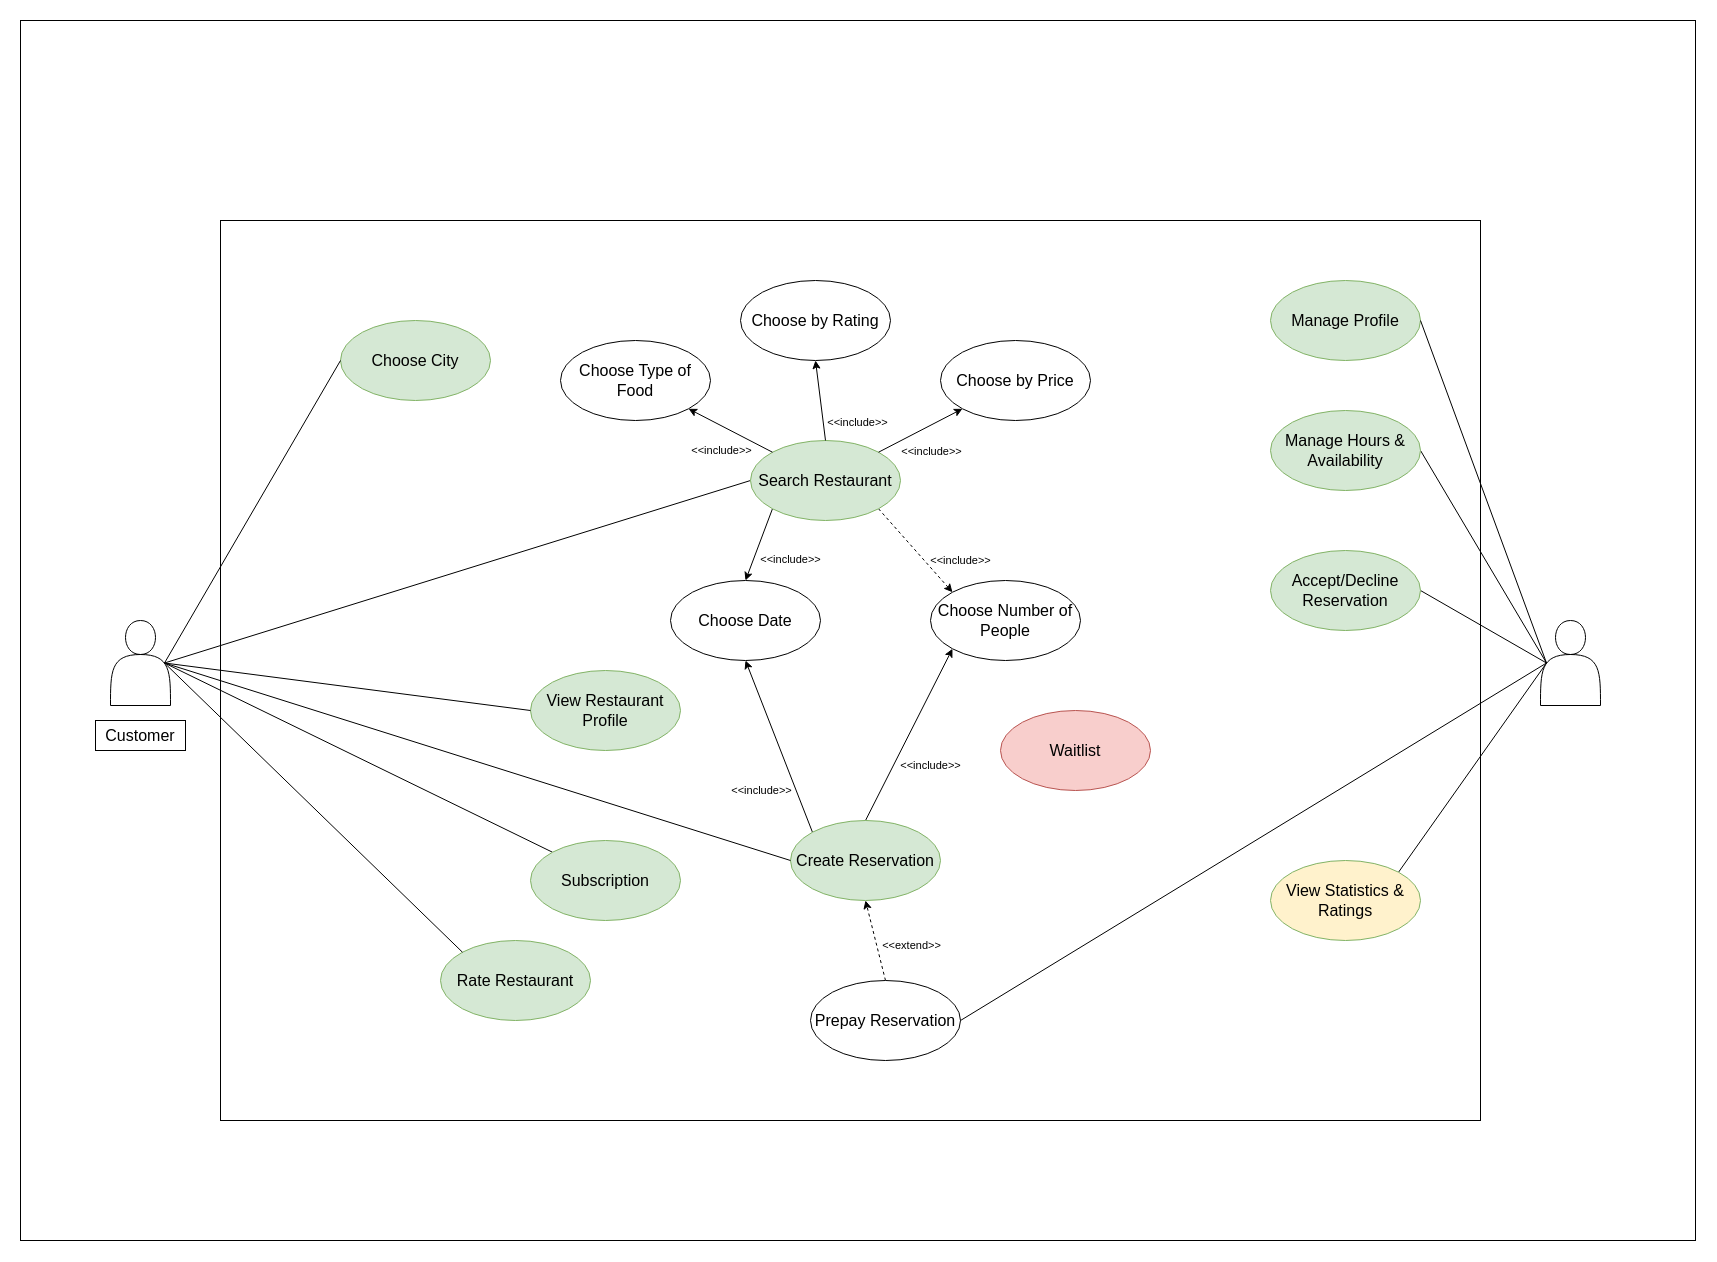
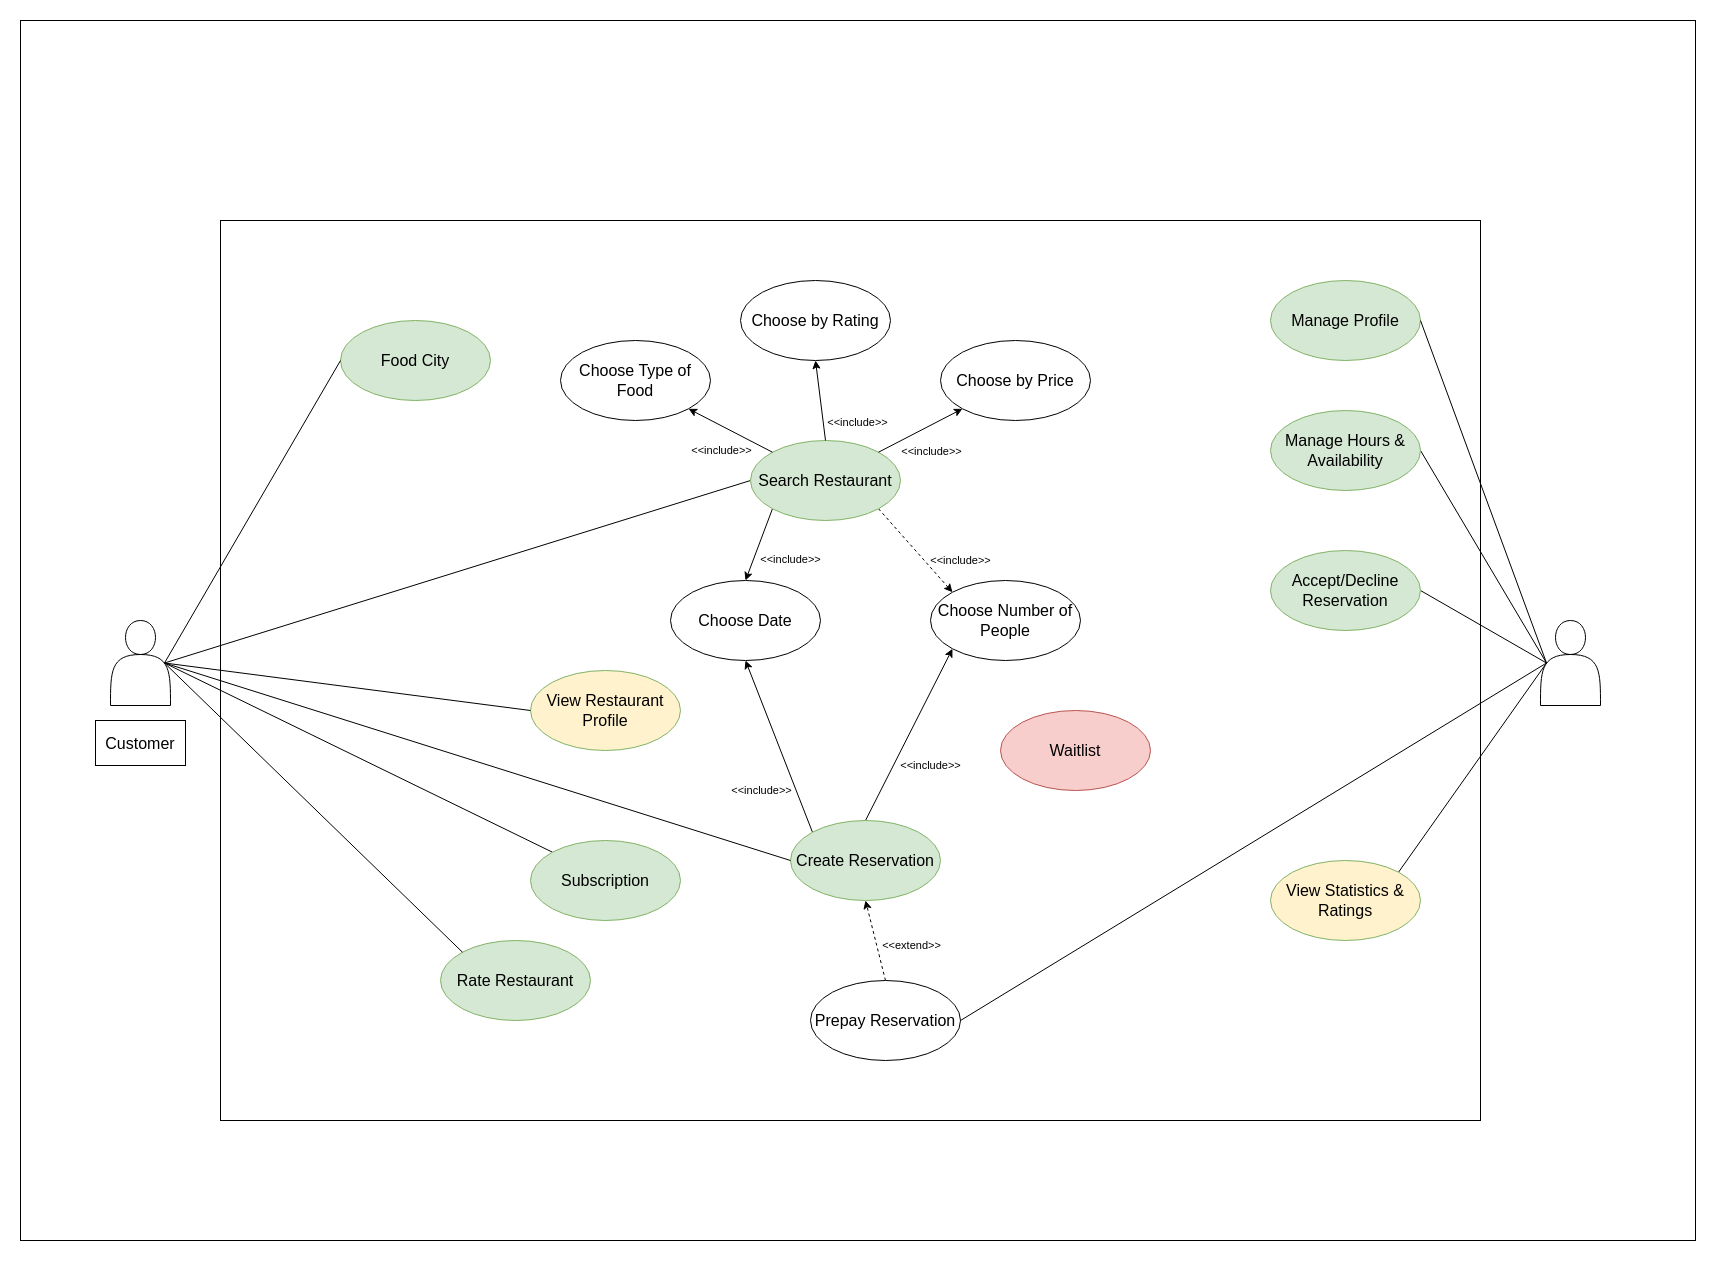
node "Choose City": label "Choose City" -> "Food City"
node "View Restaurant Profile": fillcolor #d5e8d4 -> #fff2cc
node "Customer": size 90x30 -> 90x45
